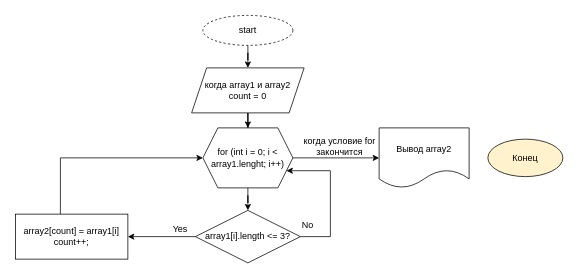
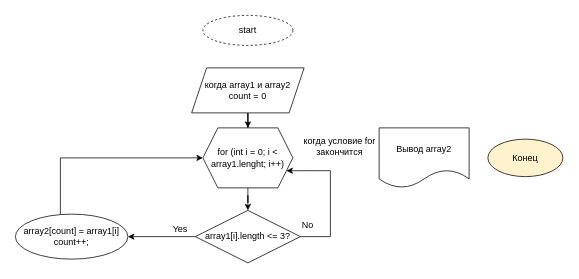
edge "start" -> "когда array1 и array2 count = 0": removed
edge "for (int i = 0; i < array1.lenght; i++)" -> "Вывод array2": removed
node "array2[count] = array1[i] count++;": shape rectangle -> ellipse
